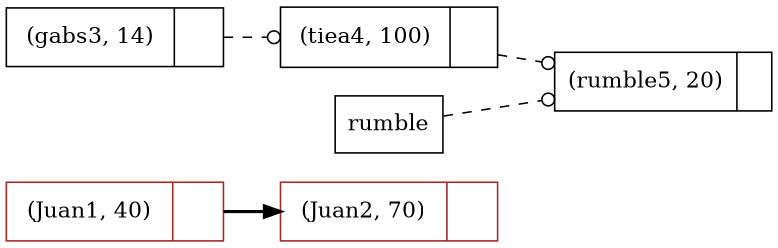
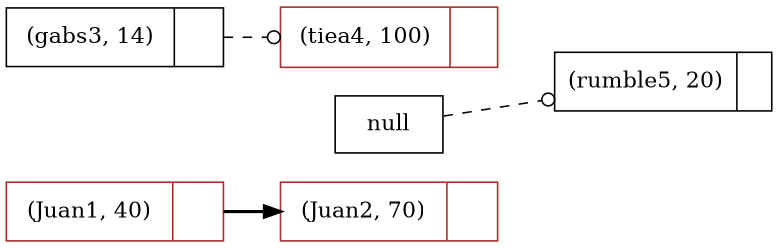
node "(tiea4, 100)": color black -> brown
edge "(tiea4, 100)" -> "(rumble5, 20)": removed
node "rumble": label "rumble" -> "null"
